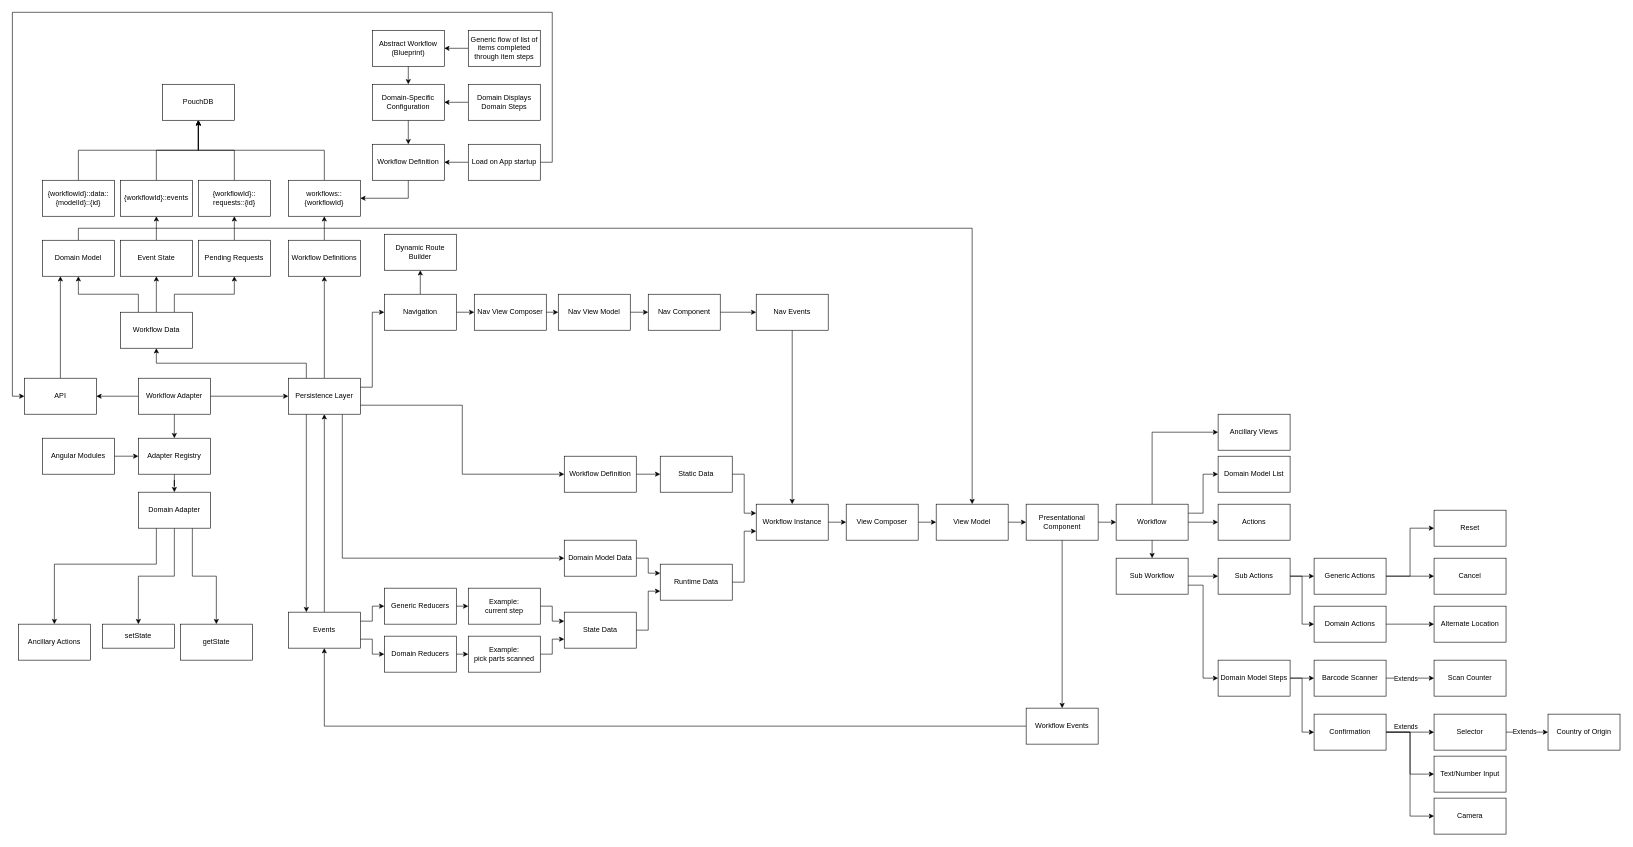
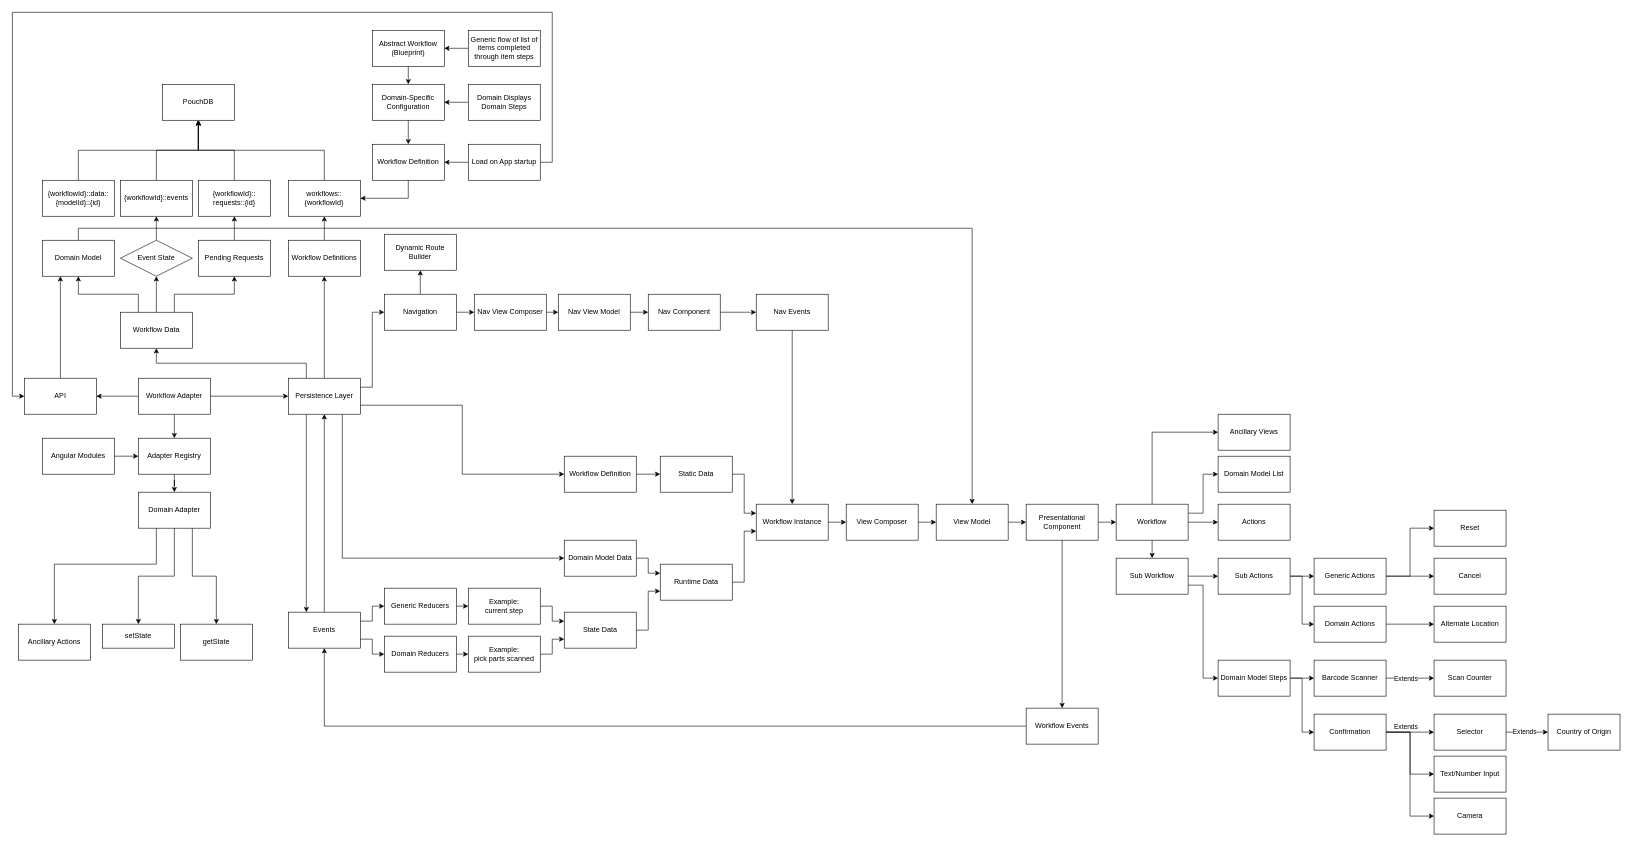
node "Event State": shape rectangle -> diamond
